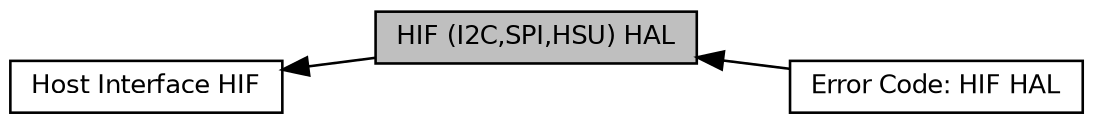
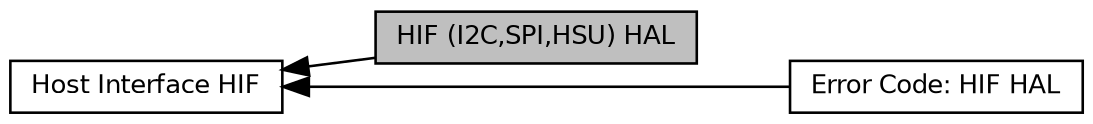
edge "Error Code: HIF HAL" -> "HIF (I2C,SPI,HSU) HAL": now "Error Code: HIF HAL" -> "Host Interface HIF"
